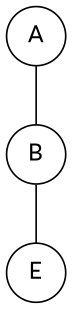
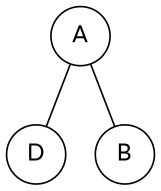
node "D": added
node "E": removed
